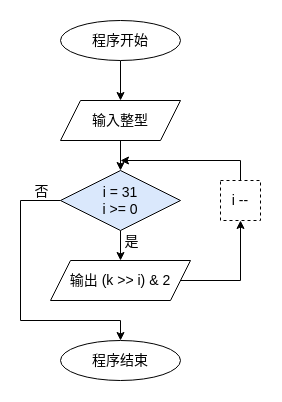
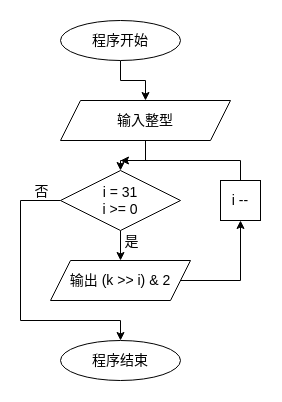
node "输入整型": size 120x40 -> 170x40
node "i = 31 i >= 0": fillcolor #dae8fc -> #ffffff
node "i --": style dashed -> solid
